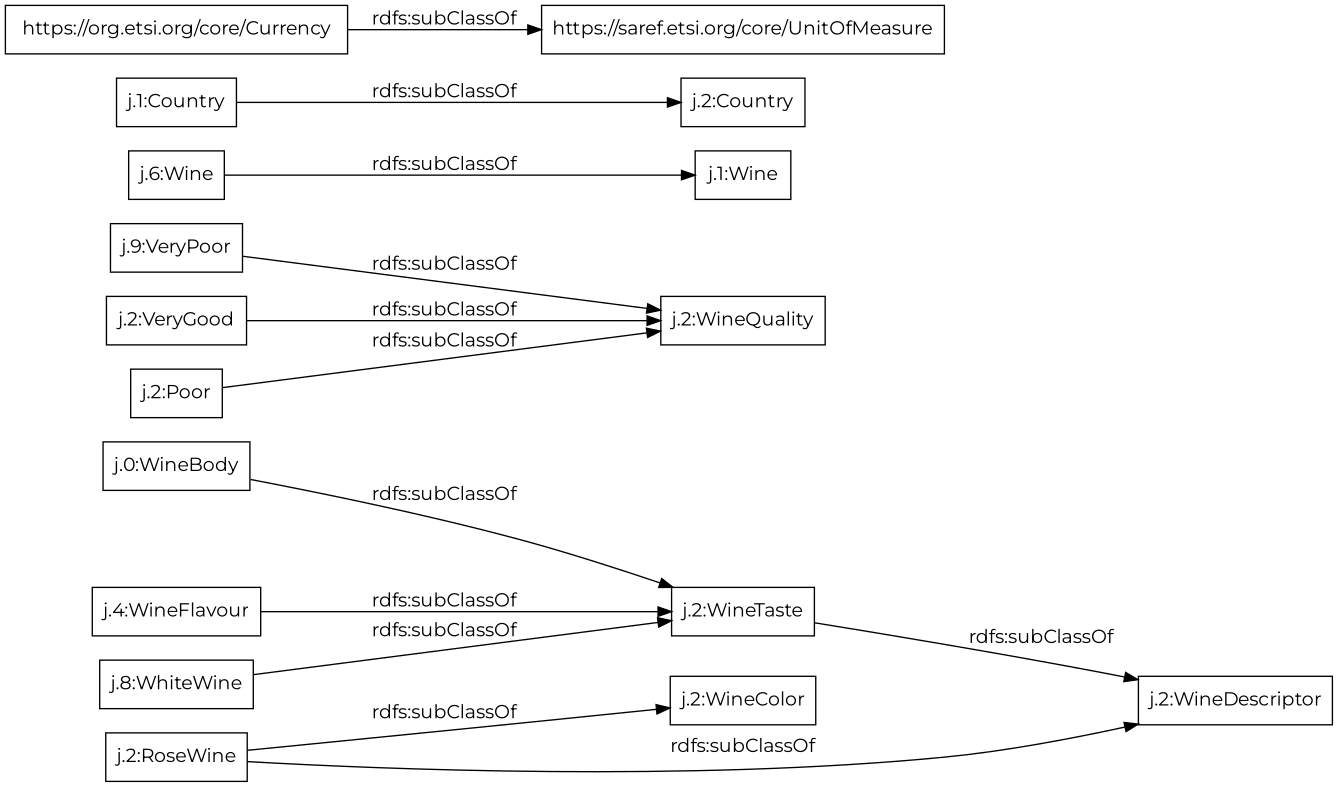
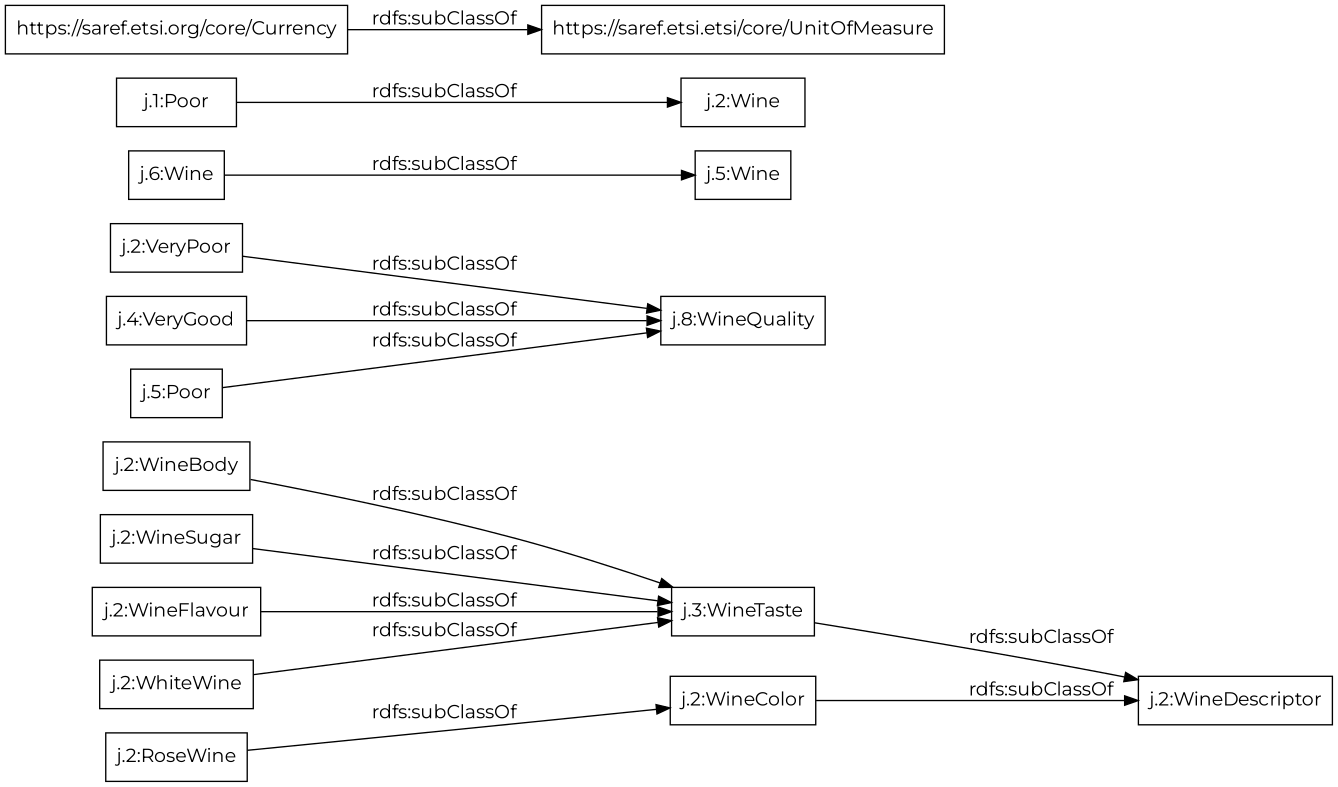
node "https://org.etsi.org/core/Currency": label "https://org.etsi.org/core/Currency" -> "https://saref.etsi.org/core/Currency"
node "https://saref.etsi.org/core/UnitOfMeasure": label "https://saref.etsi.org/core/UnitOfMeasure" -> "https://saref.etsi.etsi/core/UnitOfMeasure"
node "j.1:Country": label "j.1:Country" -> "j.1:Poor"
node "j.2:Country": label "j.2:Country" -> "j.2:Wine"
node "j.1:Wine": label "j.1:Wine" -> "j.5:Wine"
node "j.9:VeryPoor": label "j.9:VeryPoor" -> "j.2:VeryPoor"
node "j.2:VeryGood": label "j.2:VeryGood" -> "j.4:VeryGood"
node "j.2:WineQuality": label "j.2:WineQuality" -> "j.8:WineQuality"
node "j.2:Poor": label "j.2:Poor" -> "j.5:Poor"
node "j.0:WineBody": label "j.0:WineBody" -> "j.2:WineBody"
node "j.2:WineSugar": added
node "j.4:WineFlavour": label "j.4:WineFlavour" -> "j.2:WineFlavour"
node "j.2:WineTaste": label "j.2:WineTaste" -> "j.3:WineTaste"
node "j.8:WhiteWine": label "j.8:WhiteWine" -> "j.2:WhiteWine"
edge "j.2:RoseWine" -> "j.2:WineDescriptor": now "j.2:WineColor" -> "j.2:WineDescriptor"
